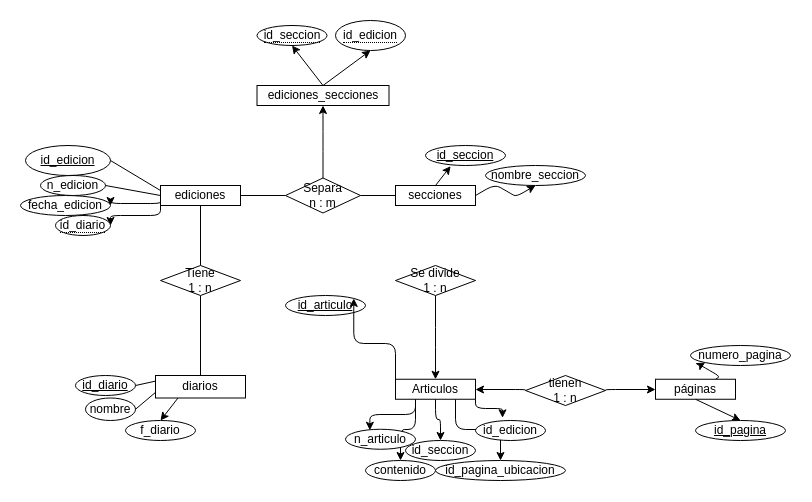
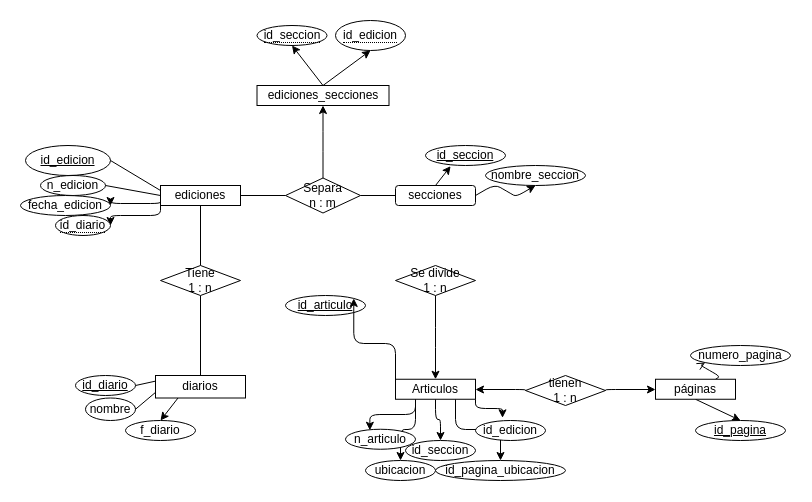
node "secciones": shape rectangle -> rounded rectangle
edge "páginas" -> "numero_pagina": arrowhead classic -> open
node "contenido": label "contenido" -> "ubicacion"
